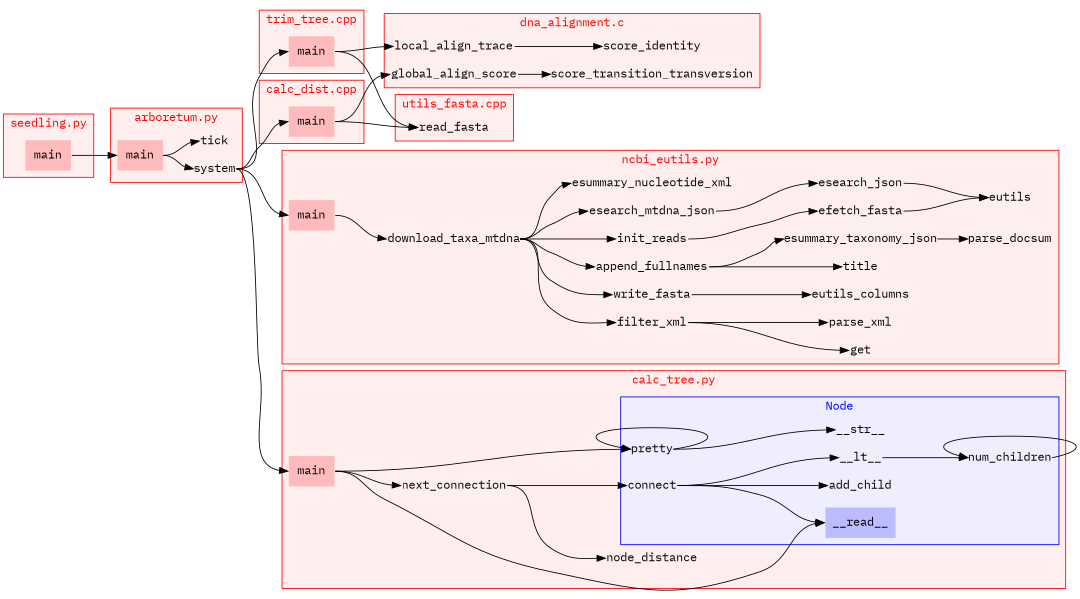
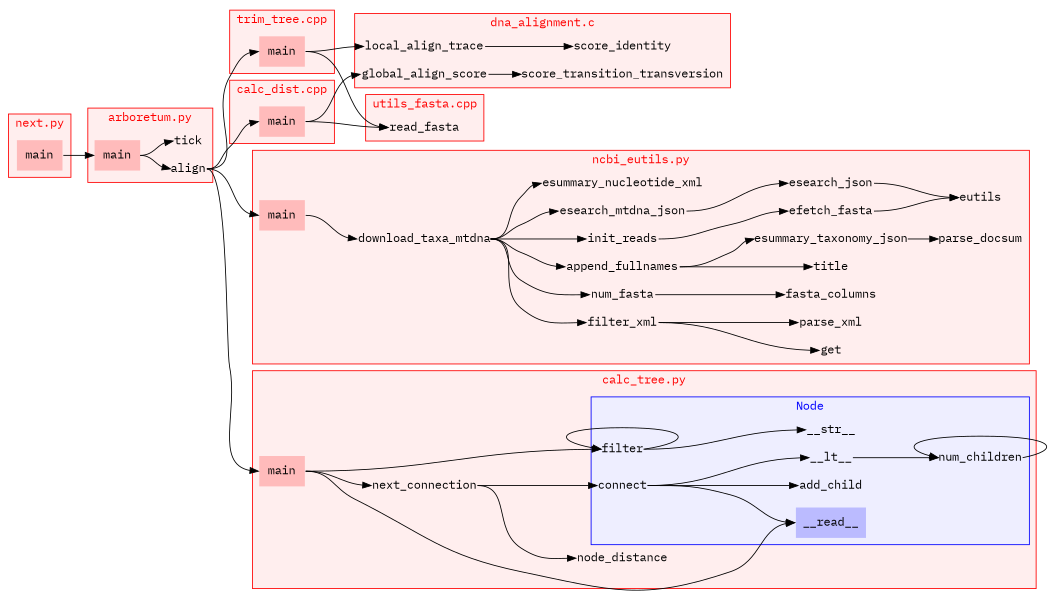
cluster "seedling.py": label "seedling.py" -> "next.py"
node "system": label "system" -> "align"
node "write_fasta": label "write_fasta" -> "num_fasta"
node "eutils_columns": label "eutils_columns" -> "fasta_columns"
node "pretty": label "pretty" -> "filter"
